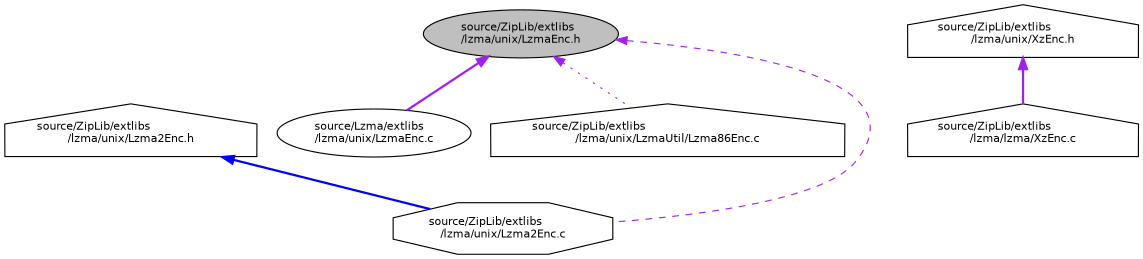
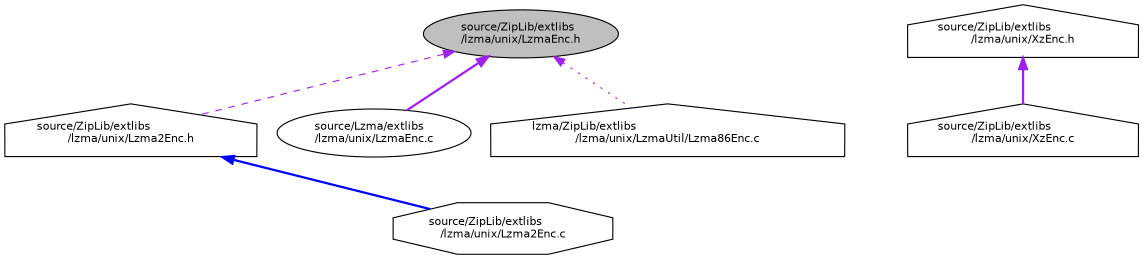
node "source/ZipLib/extlibs /lzma/unix/LzmaUtil/Lzma86Enc.c": label "source/ZipLib/extlibs /lzma/unix/LzmaUtil/Lzma86Enc.c" -> "lzma/ZipLib/extlibs /lzma/unix/LzmaUtil/Lzma86Enc.c"
node "source/ZipLib/extlibs /lzma/lzma/XzEnc.c": label "source/ZipLib/extlibs /lzma/lzma/XzEnc.c" -> "source/ZipLib/extlibs /lzma/unix/XzEnc.c"
edge "source/ZipLib/extlibs /lzma/unix/Lzma2Enc.c" -> "source/ZipLib/extlibs /lzma/unix/LzmaEnc.h": now "source/ZipLib/extlibs /lzma/unix/Lzma2Enc.h" -> "source/ZipLib/extlibs /lzma/unix/LzmaEnc.h"
